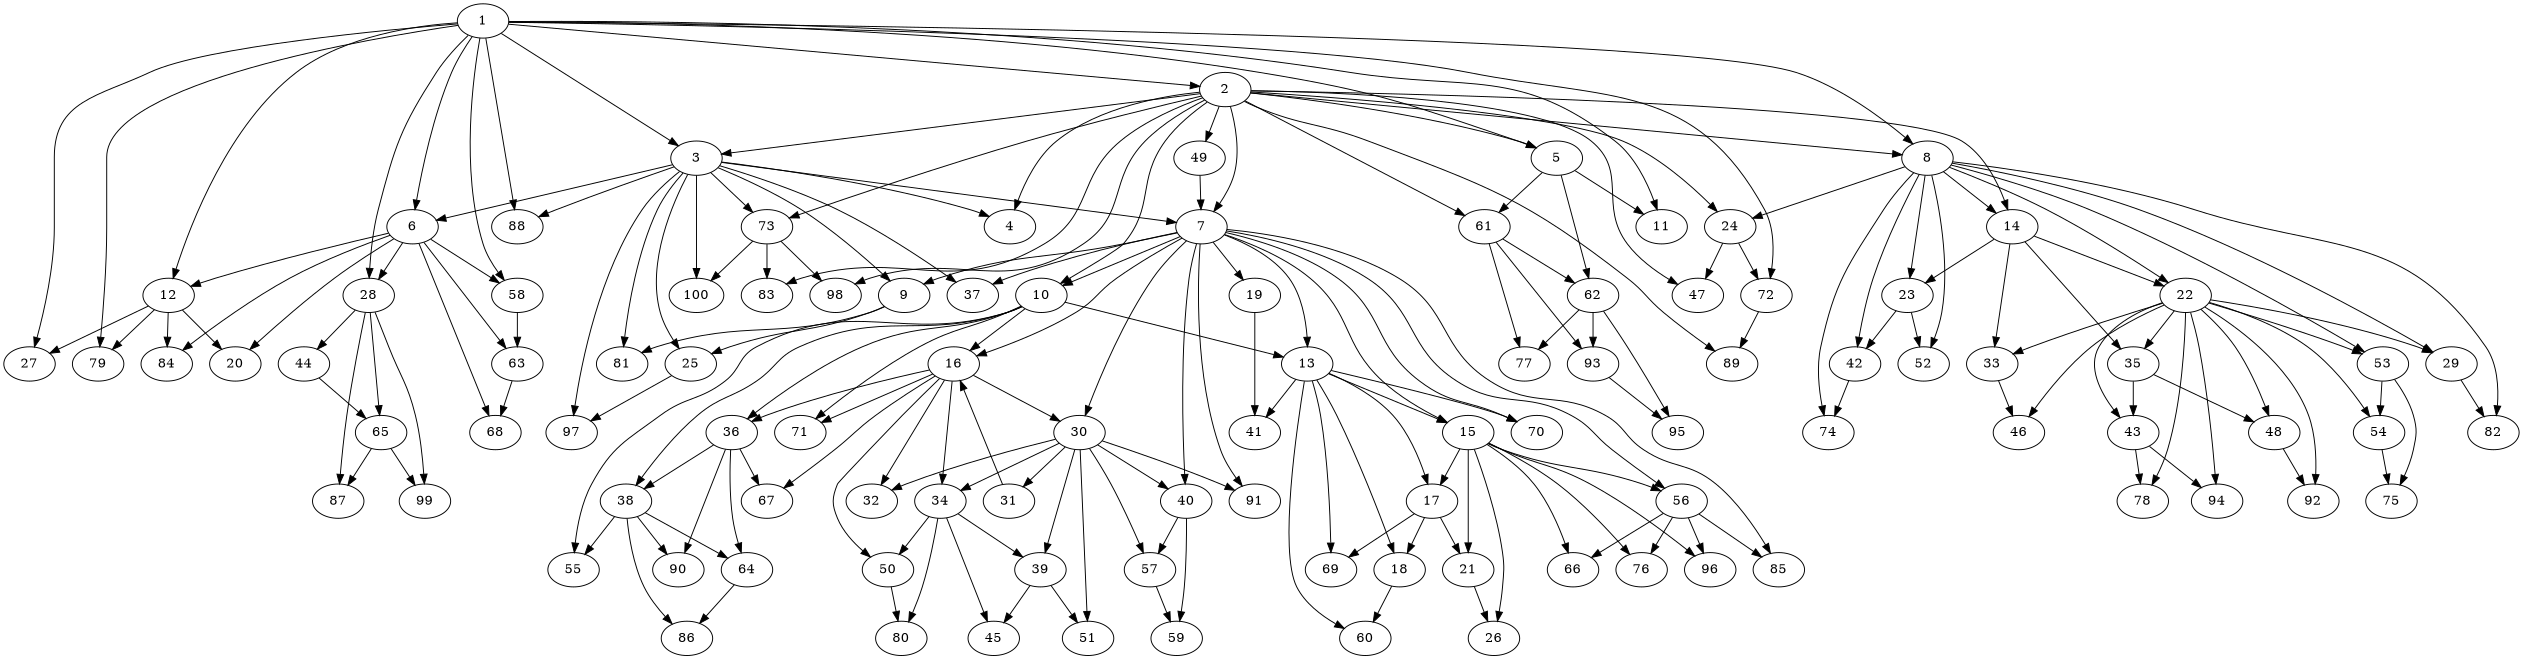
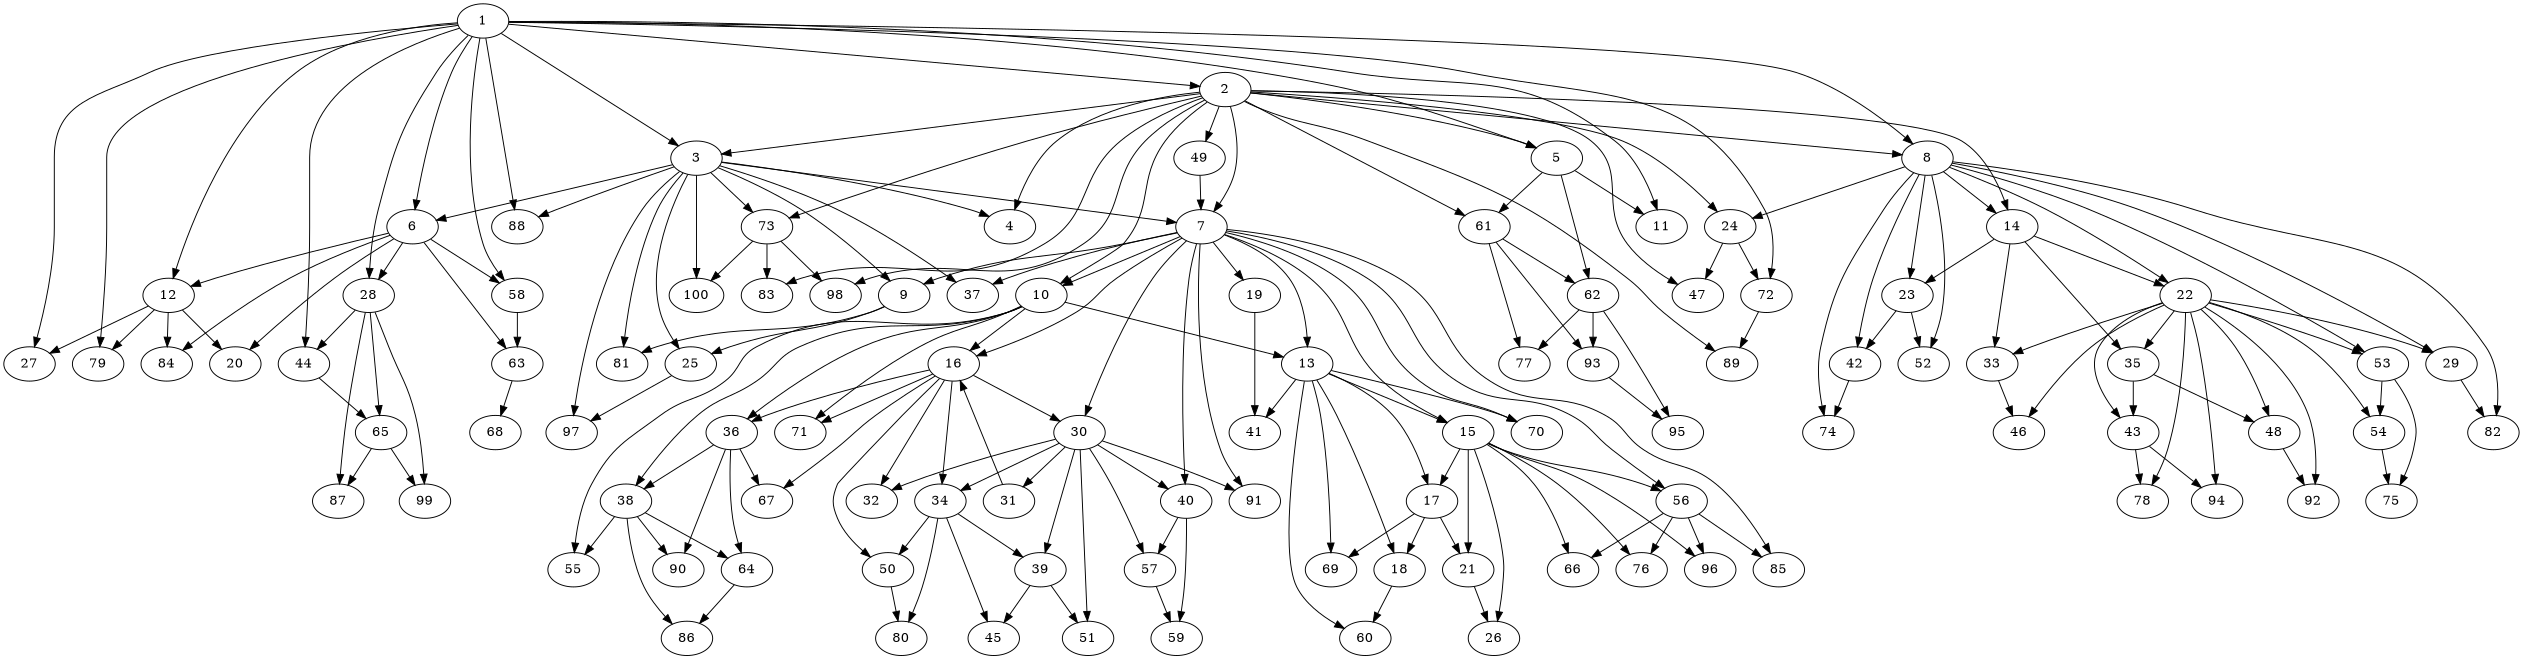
edge "1" -> "44": added
edge "6" -> "68": removed
